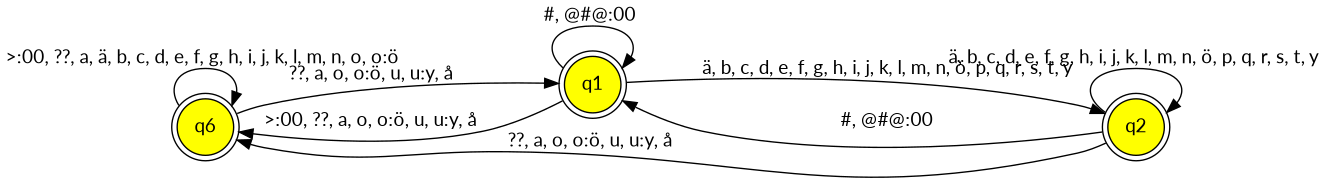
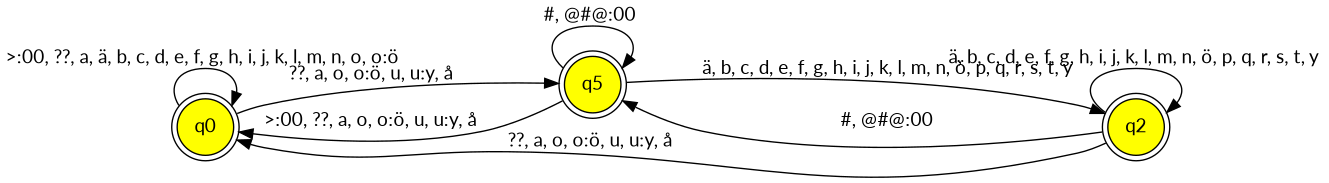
node "q1": label "q1" -> "q5"
node "q6": label "q6" -> "q0"
